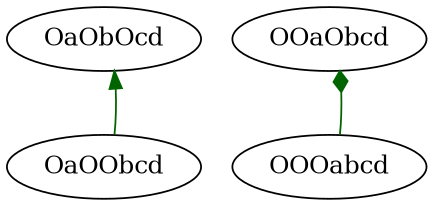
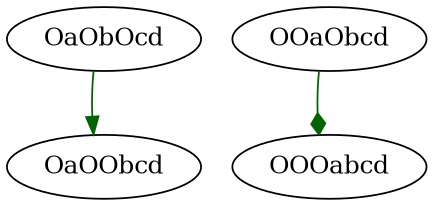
edge "OaOObcd" -> "OaObOcd": reversed
edge "OOOabcd" -> "OOaObcd": reversed
